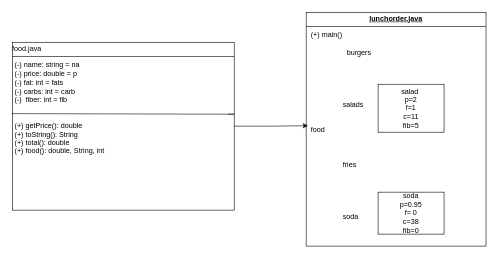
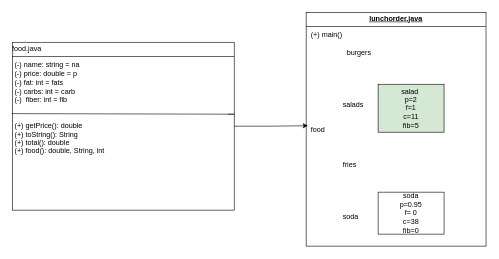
node "salad p=2 f=1 c=11 fib=5": fillcolor #ffffff -> #d5e8d4
